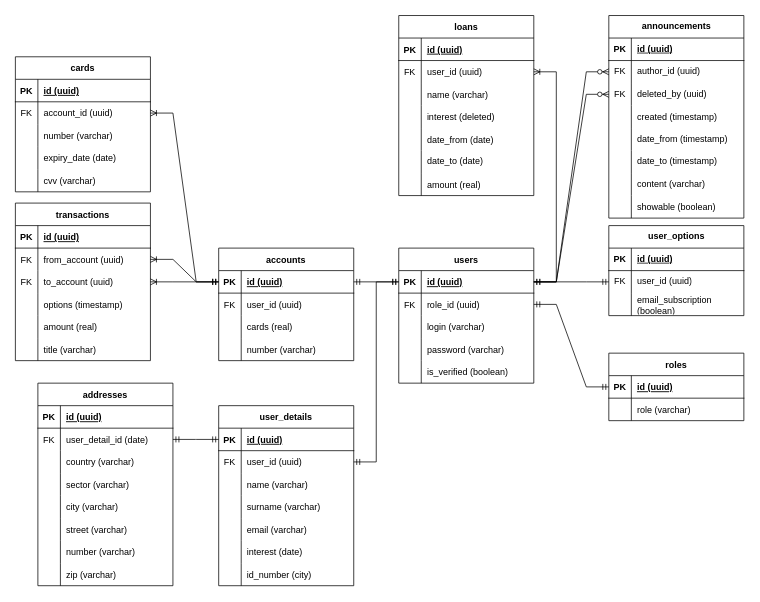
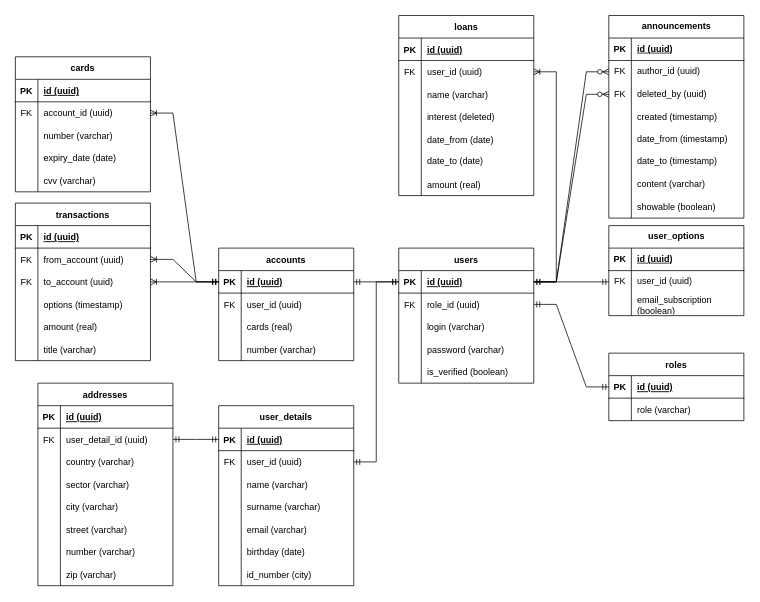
node "user_detail_id (date)": label "user_detail_id (date)" -> "user_detail_id (uuid)"
node "interest (date)": label "interest (date)" -> "birthday (date)"
